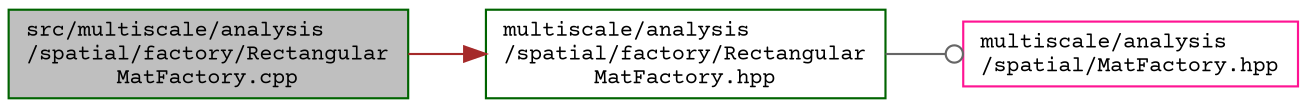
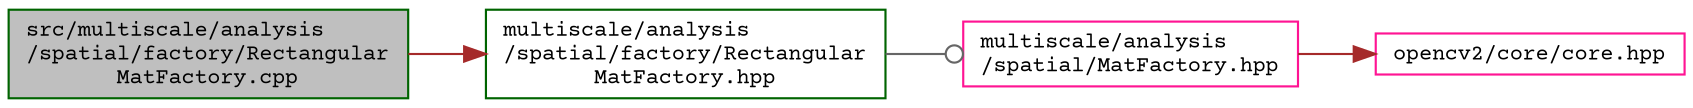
node "opencv2/core/core.hpp": added
